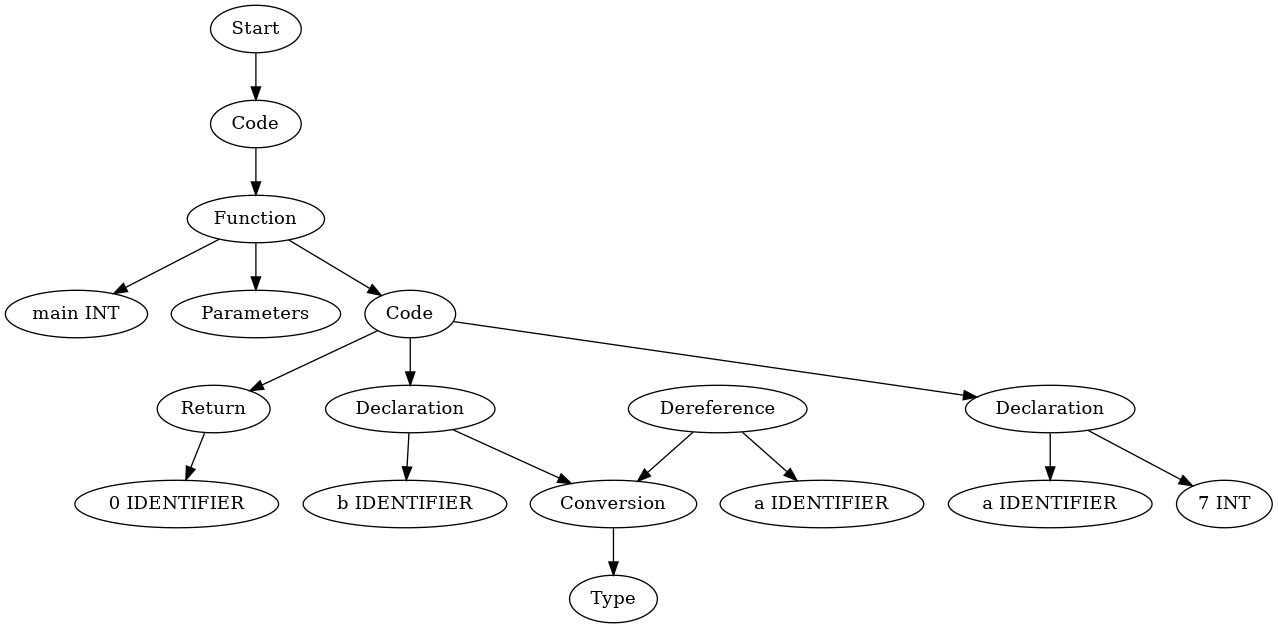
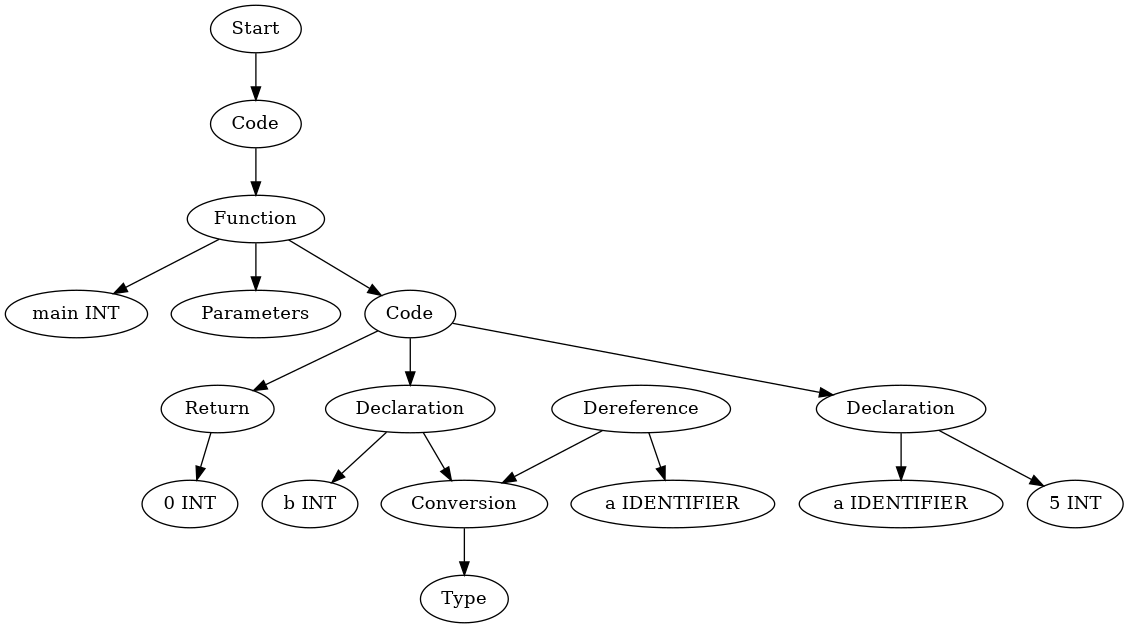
node "0 IDENTIFIER": label "0 IDENTIFIER" -> "0 INT"
node "b IDENTIFIER": label "b IDENTIFIER" -> "b INT"
node "7 INT": label "7 INT" -> "5 INT"
